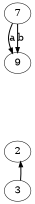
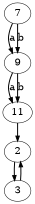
node "11": added
edge "2" -> "3": added
